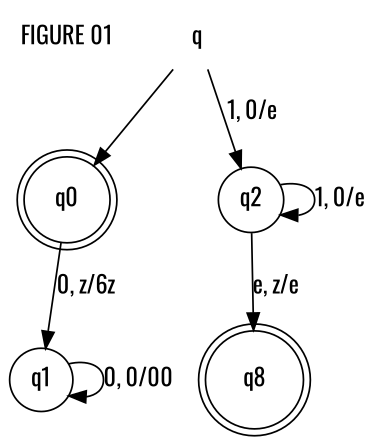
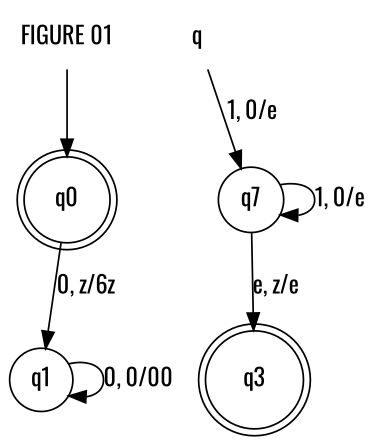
edge "q" -> "q0": now "FIGURE 01" -> "q0"
node "q2": label "q2" -> "q7"
node "q8": label "q8" -> "q3"
